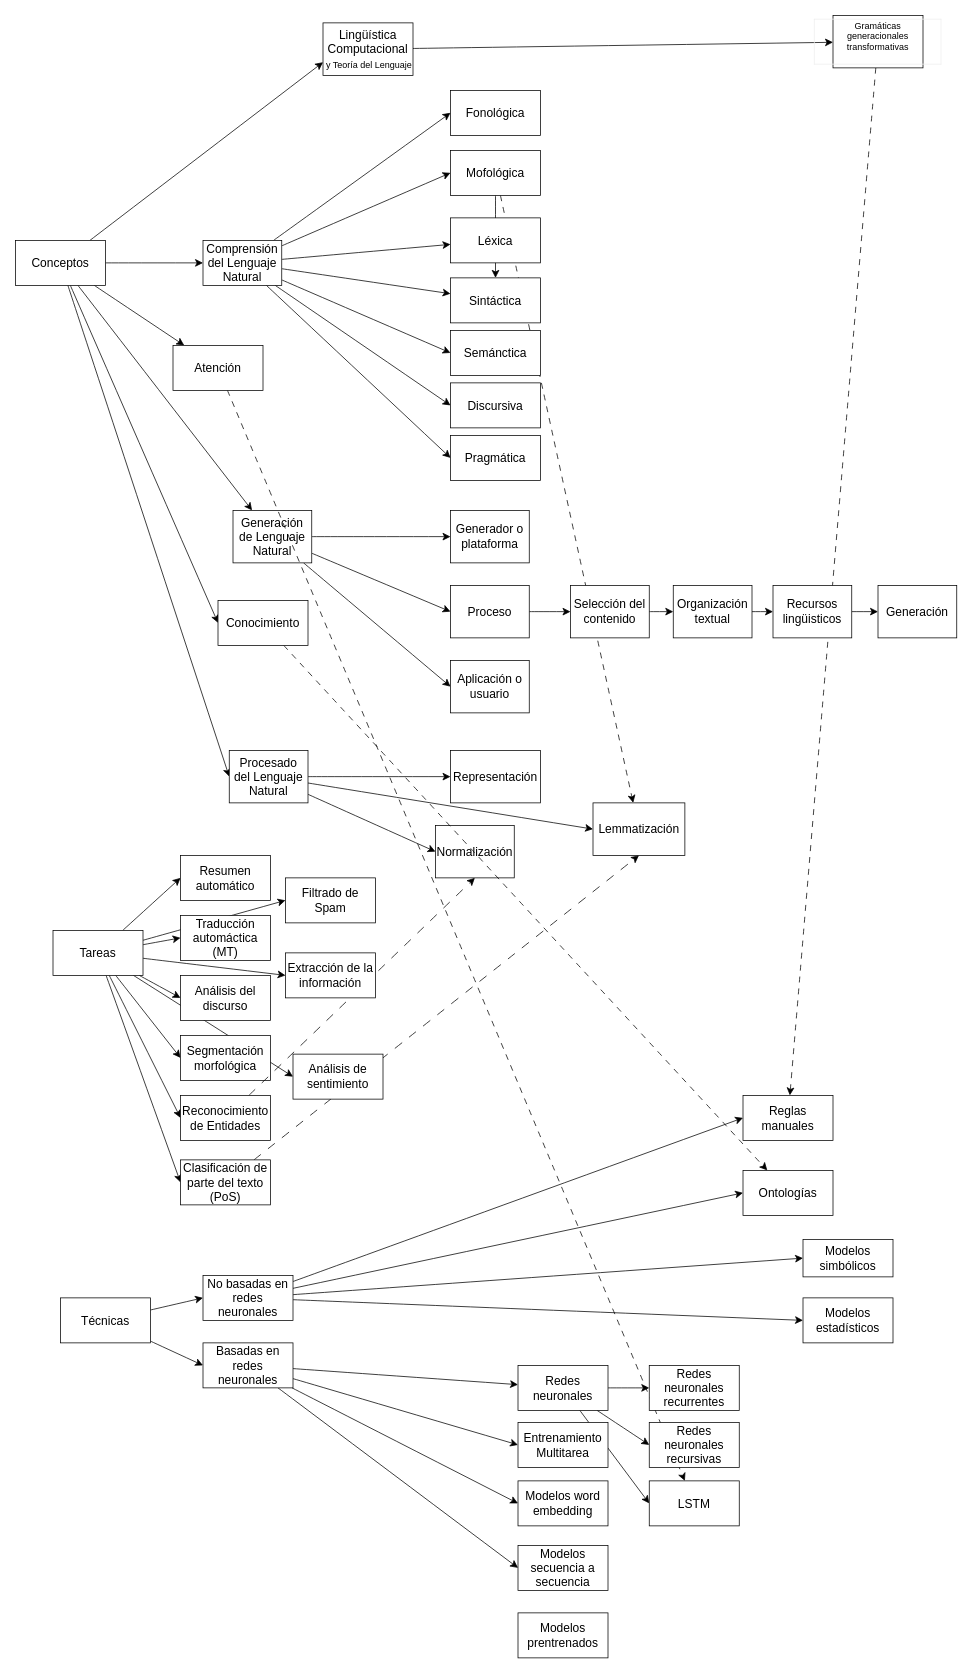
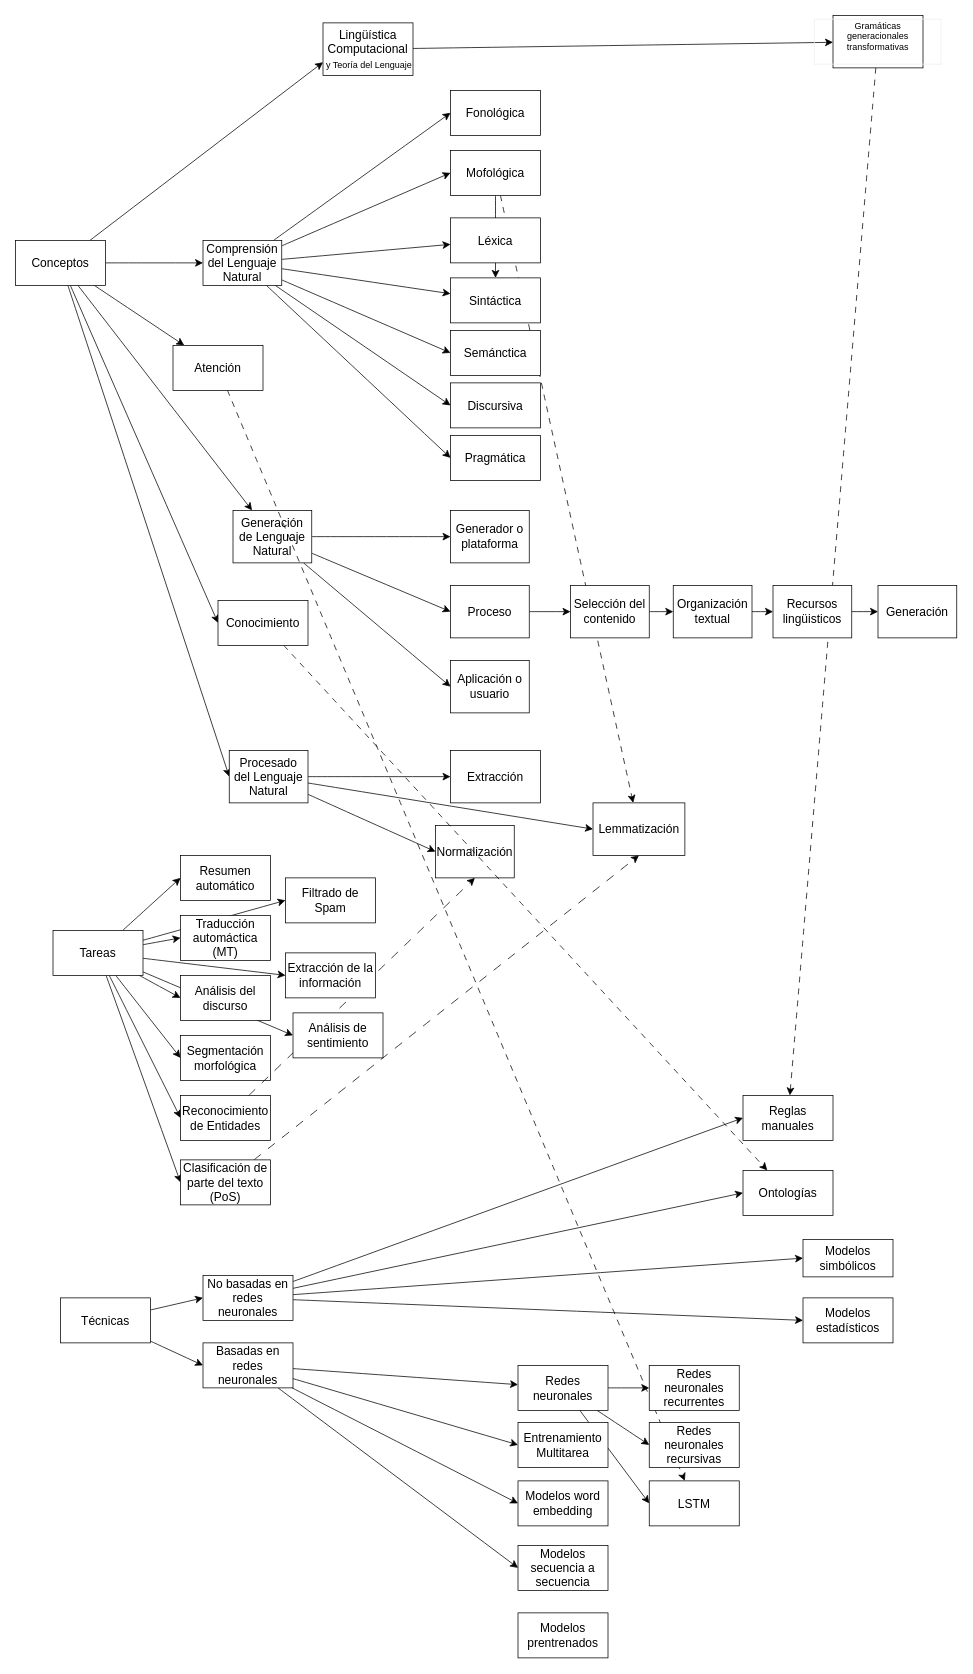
node "Representación": label "Representación" -> "Extracción"
node "Análisis de sentimiento": moved (338, 1077) -> (338, 1035)
